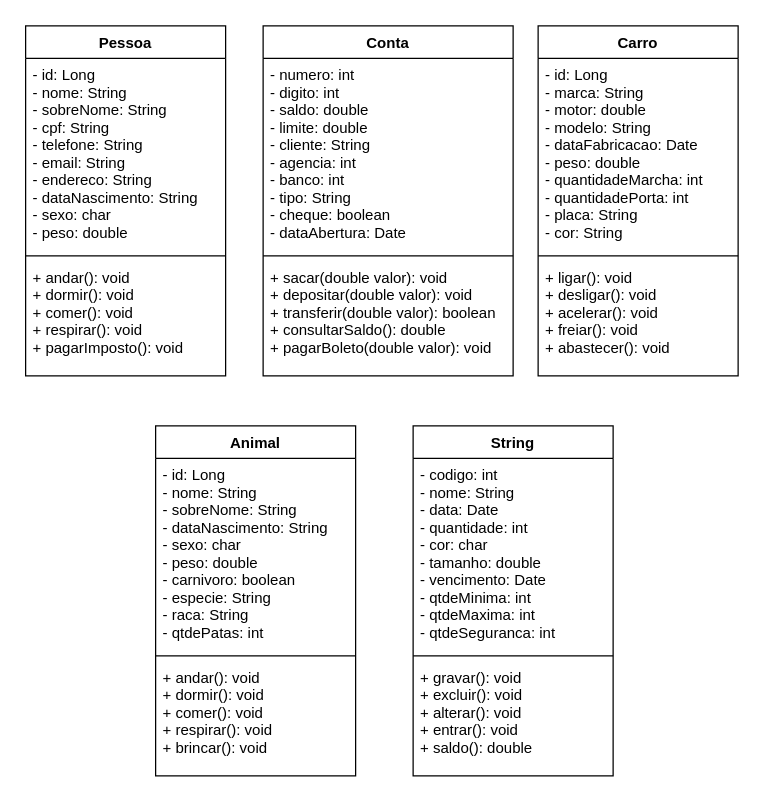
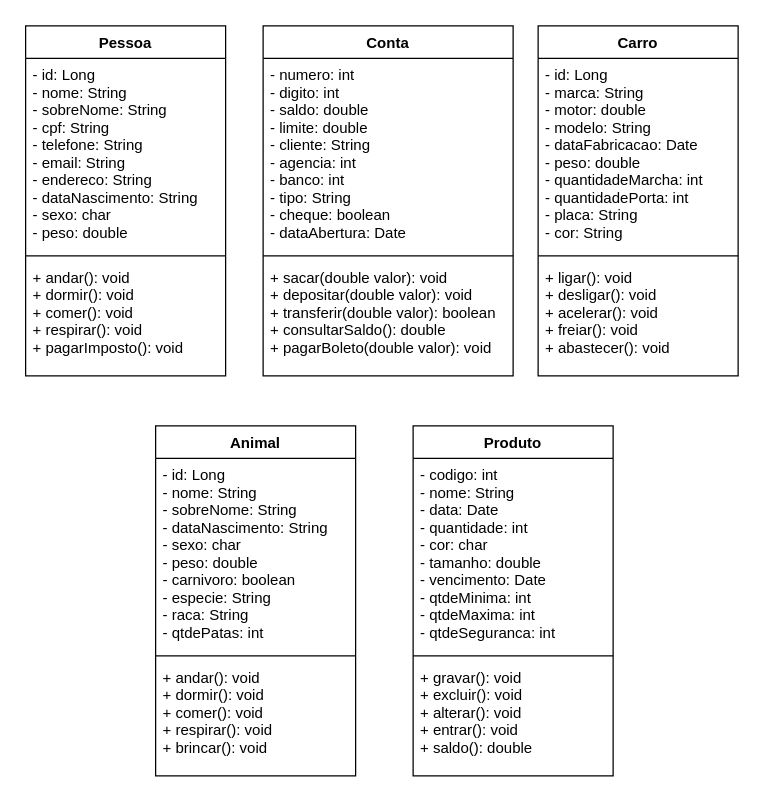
node "String": label "String" -> "Produto"
